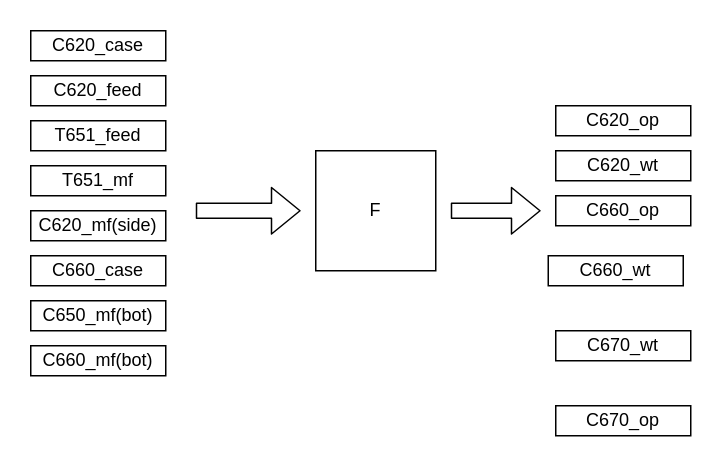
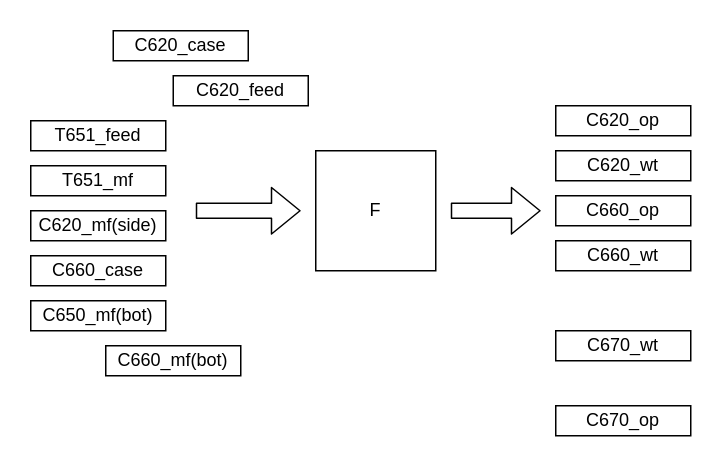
node "C620_case": moved (98, 46) -> (181, 46)
node "C620_feed": moved (98, 91) -> (241, 91)
node "C660_wt": moved (616, 271) -> (623, 256)
node "C660_mf(bot)": moved (98, 361) -> (173, 361)
